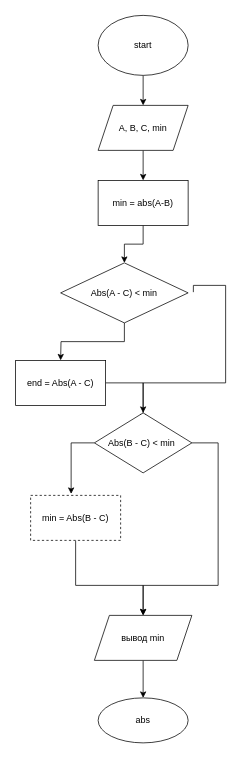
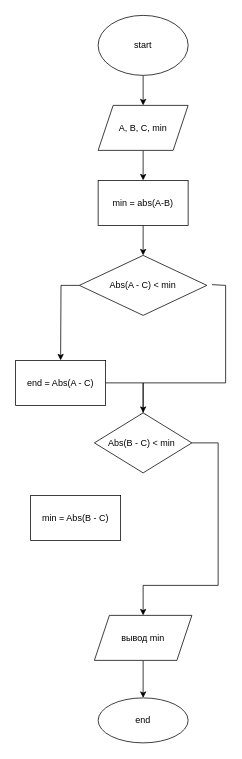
node "Abs(A - C) < min": moved (124, 293) -> (143, 285)
edge "Abs(B - C) < min" -> "min = Abs(B - C)": removed
node "min = Abs(B - C)": style dashed -> solid
edge "min = Abs(B - C)" -> "вывод min": removed
node "abs": label "abs" -> "end"
